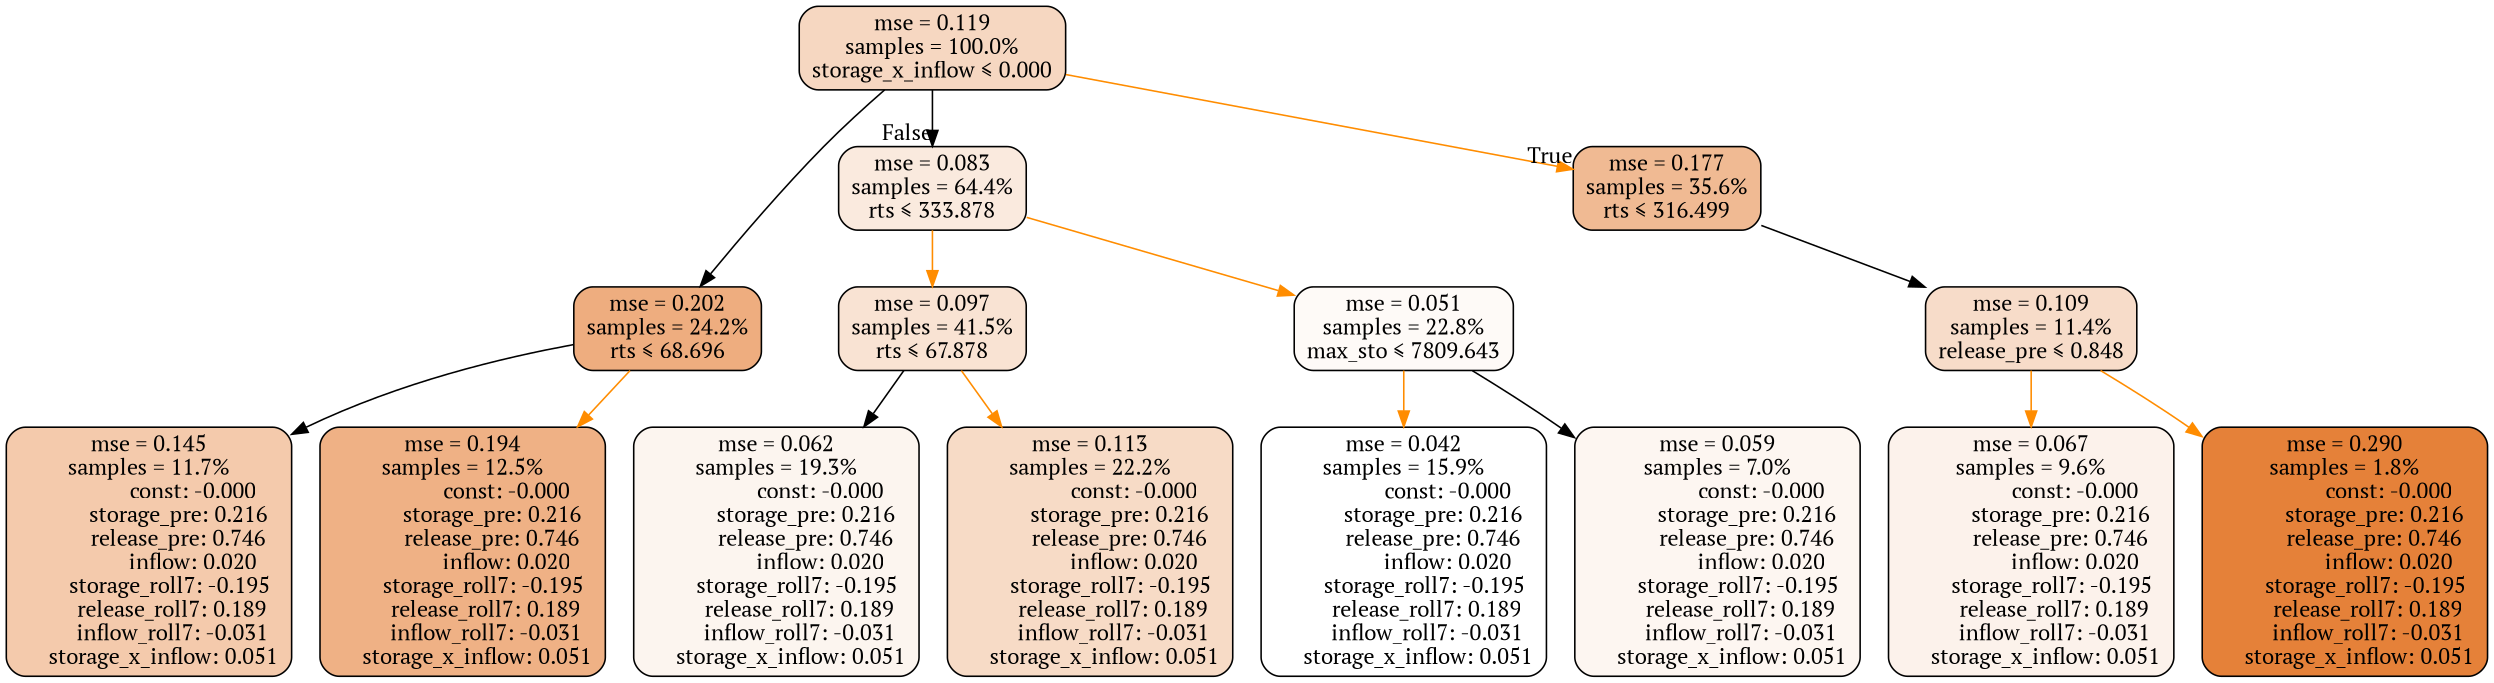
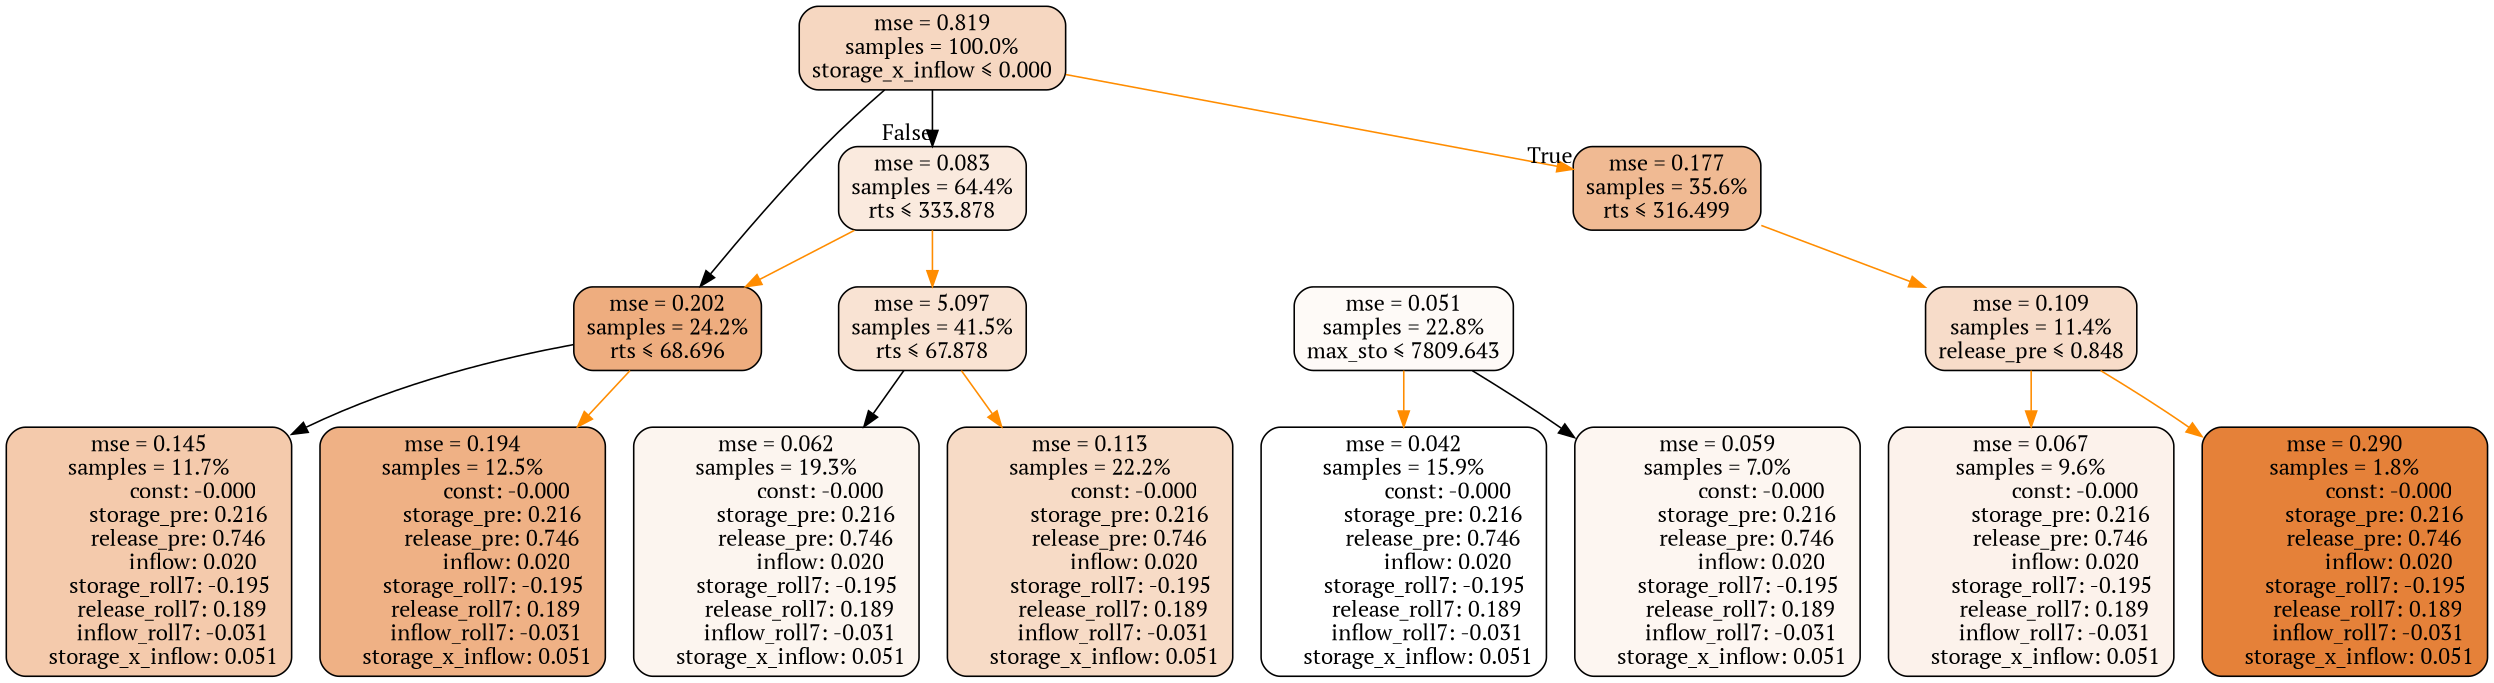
node "mse = 0.119 samples = 100.0% storage_x_inflow ≤ 0.000": label "mse = 0.119 samples = 100.0% storage_x_inflow ≤ 0.000" -> "mse = 0.819 samples = 100.0% storage_x_inflow ≤ 0.000"
edge "mse = 0.083 samples = 64.4% rts ≤ 333.878" -> "mse = 0.051 samples = 22.8% max_sto ≤ 7809.643": now "mse = 0.083 samples = 64.4% rts ≤ 333.878" -> "mse = 0.202 samples = 24.2% rts ≤ 68.696"
edge "mse = 0.177 samples = 35.6% rts ≤ 316.499" -> "mse = 0.109 samples = 11.4% release_pre ≤ 0.848": color black -> darkorange
node "mse = 0.097 samples = 41.5% rts ≤ 67.878": label "mse = 0.097 samples = 41.5% rts ≤ 67.878" -> "mse = 5.097 samples = 41.5% rts ≤ 67.878"
